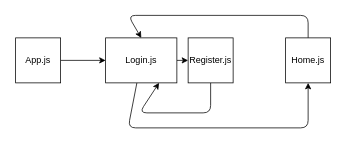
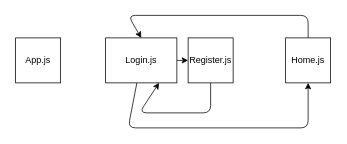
edge "App.js" -> "Login.js": removed
